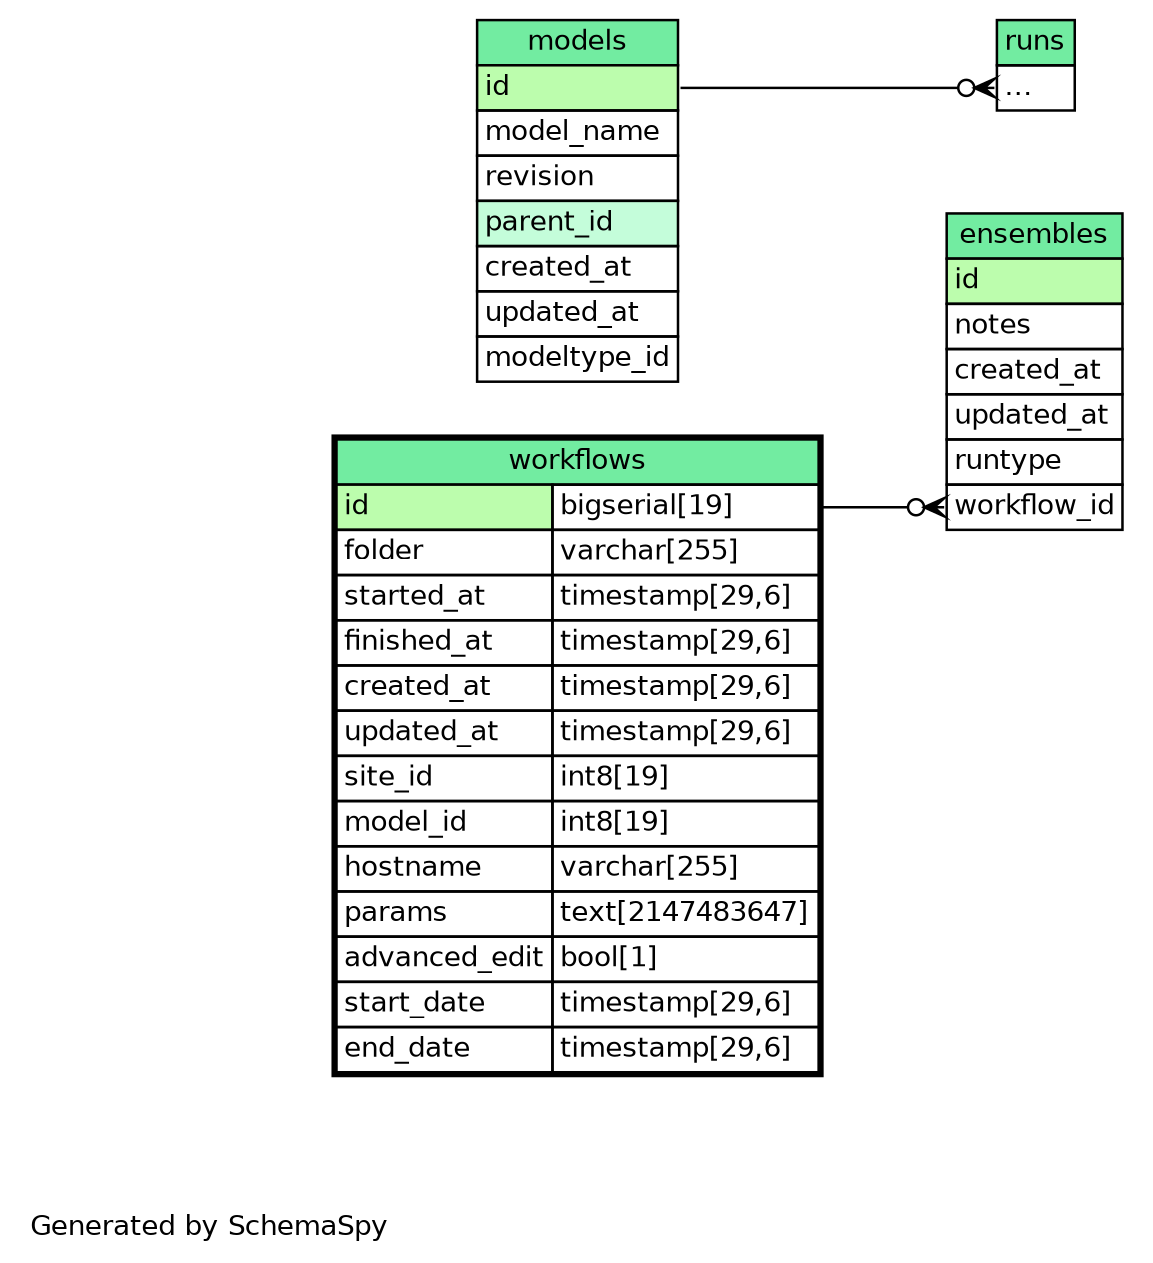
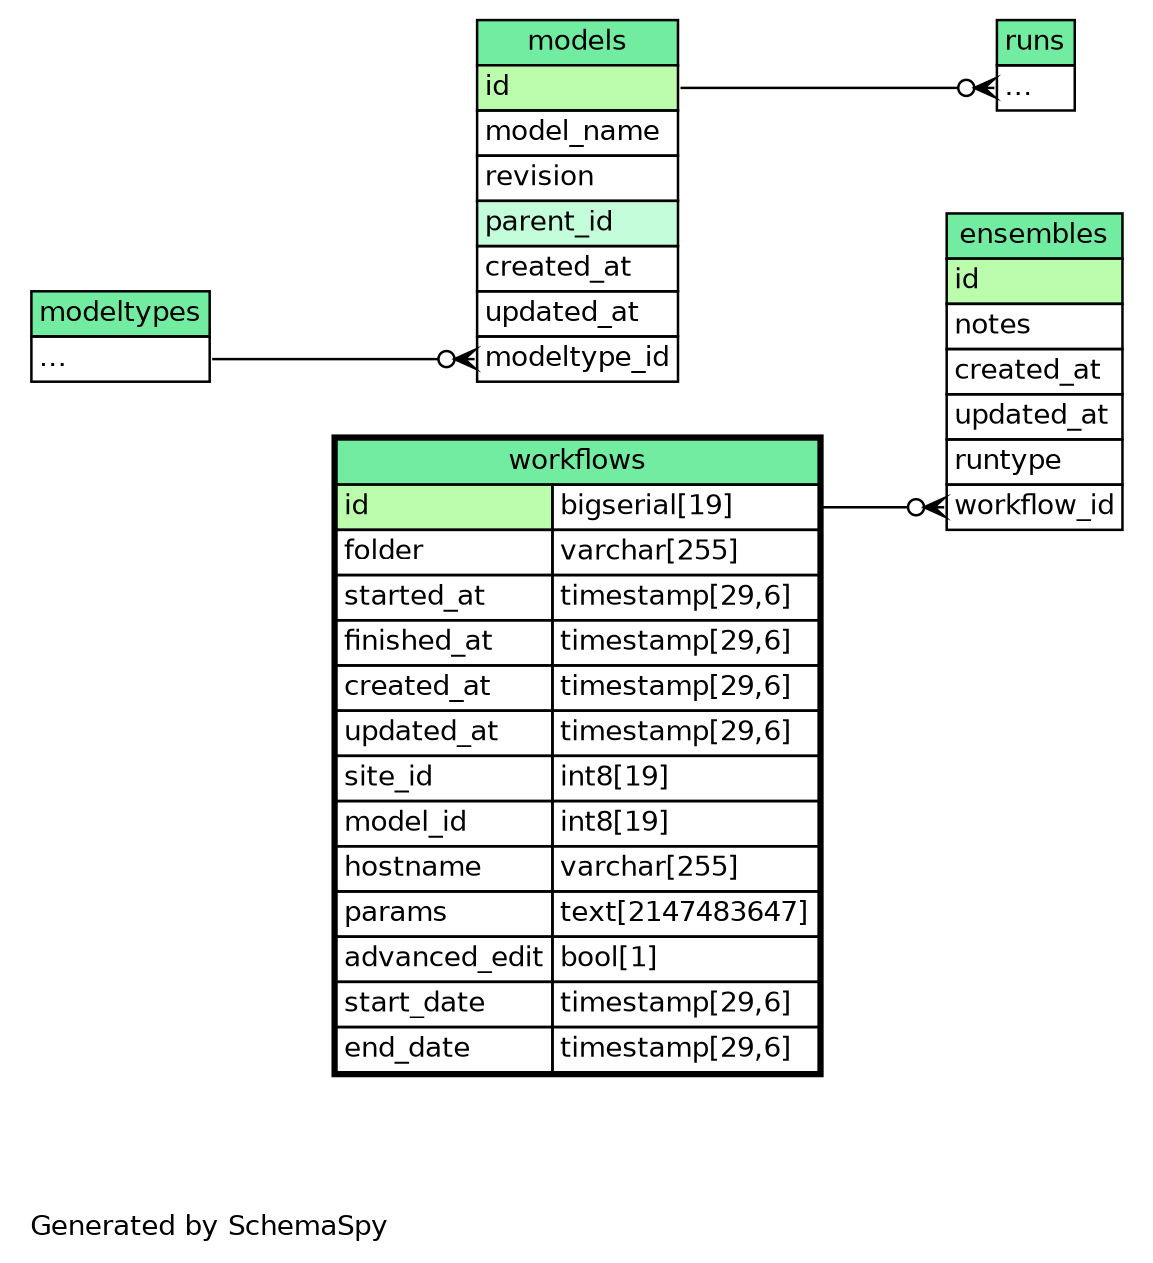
node "modeltypes": added
